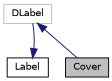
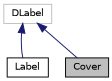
edge "DLabel" -> "Label": reversed
